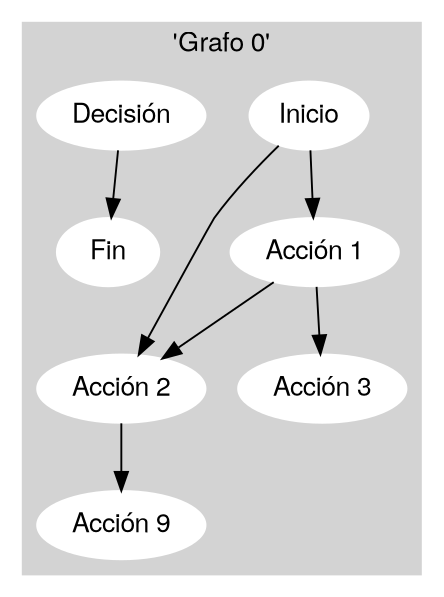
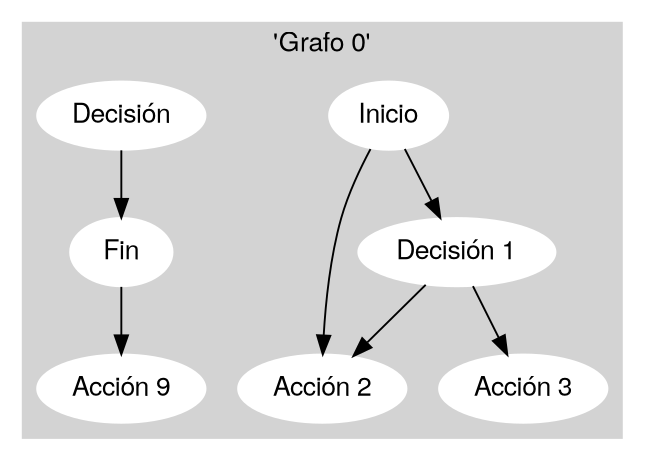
node "Acción 1": label "Acción 1" -> "Decisión 1"
edge "Acción 2" -> "Acción 9": now "Fin" -> "Acción 9"
